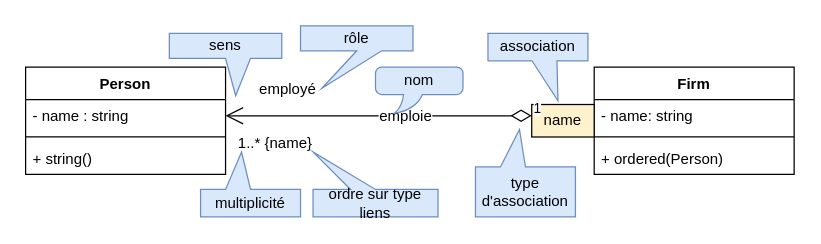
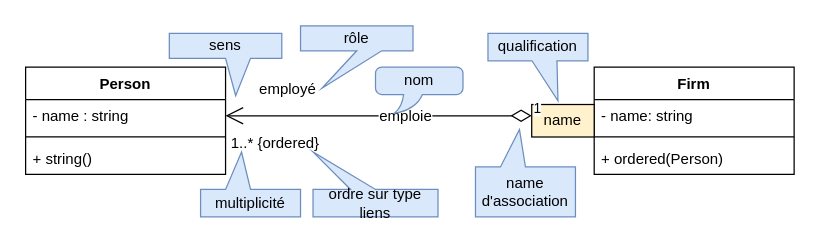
node "association": label "association" -> "qualification"
node "1..* {name}": label "1..* {name}" -> "1..* {ordered}"
node "type d'association": label "type d'association" -> "name d'association"
